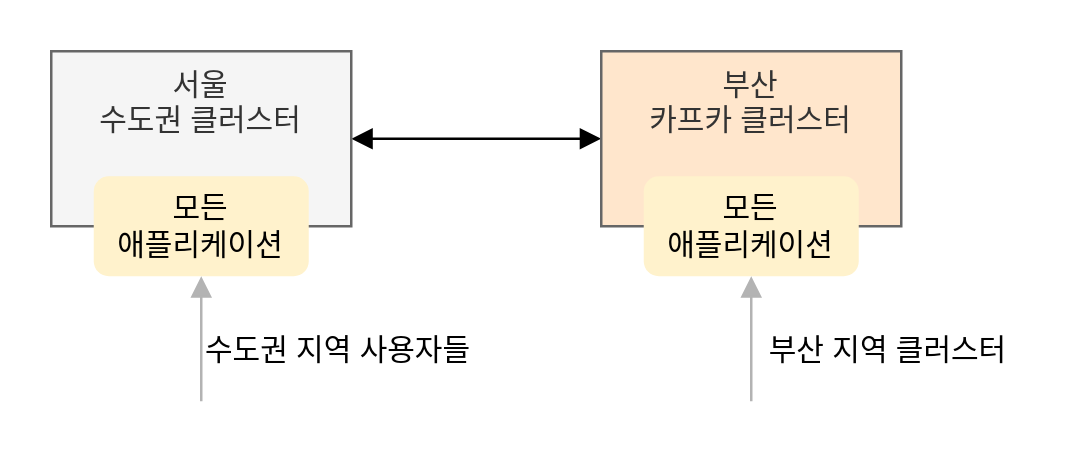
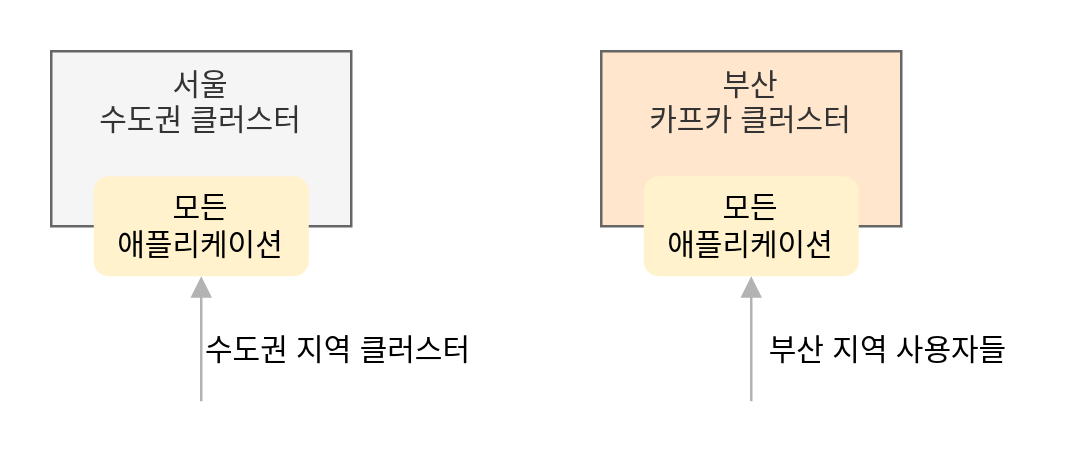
edge "서울 수도권 클러스터" -- "부산 카프카 클러스터": removed
node "수도권 지역 사용자들": label "수도권 지역 사용자들" -> "수도권 지역 클러스터"
node "부산 지역 클러스터": label "부산 지역 클러스터" -> "부산 지역 사용자들"
